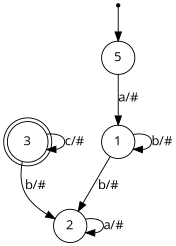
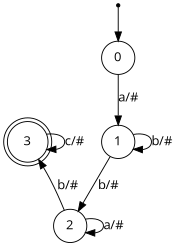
node "5": label "5" -> "0"
edge "3" -> "2": reversed
